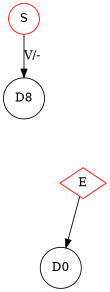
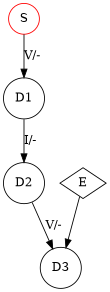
node "D8": label "D8" -> "D1"
node "D2": added
node "E": color red -> black
node "D0": label "D0" -> "D3"
